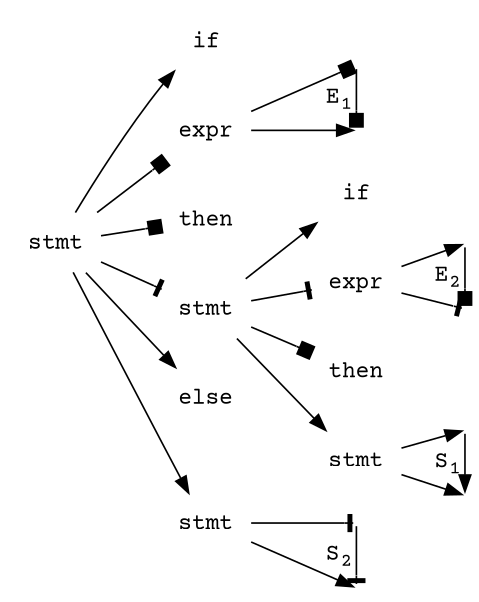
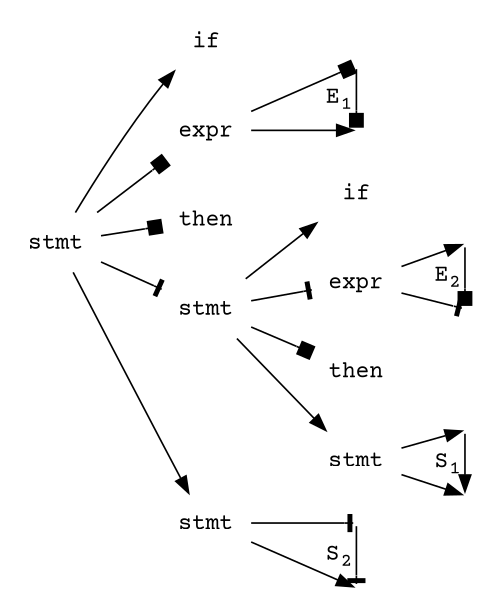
node "else": removed
